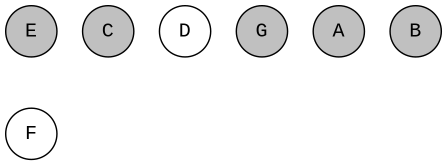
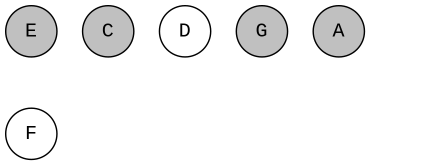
node "B": removed
